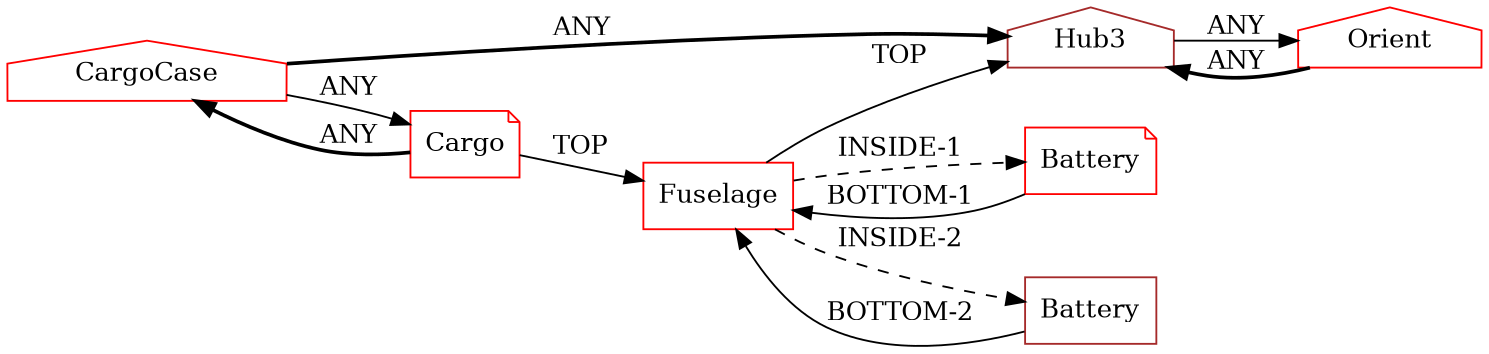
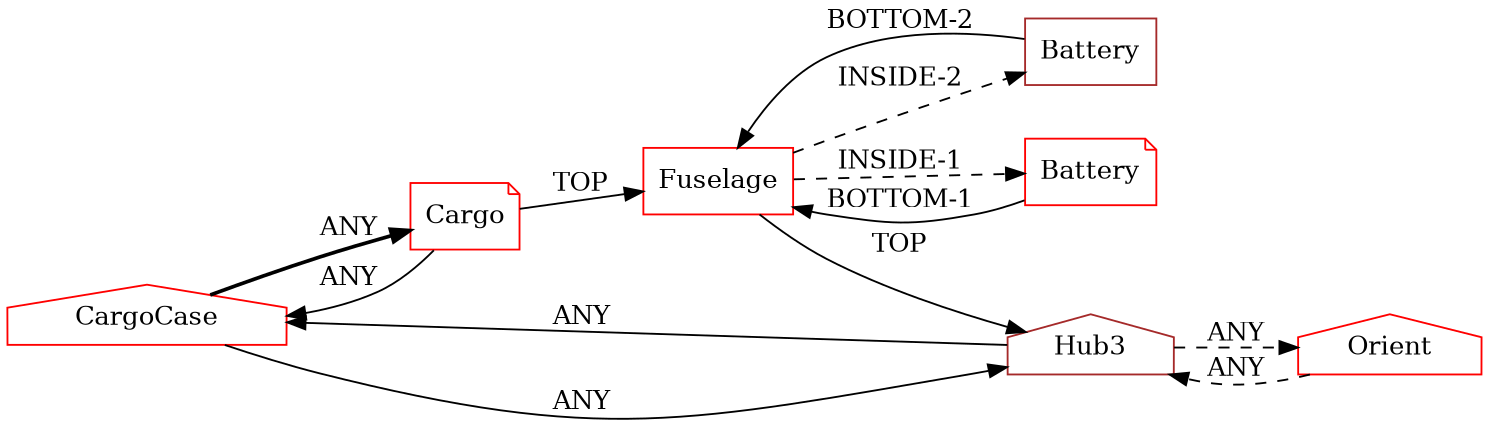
edge "Hub3" -> "Orient": style solid -> dashed
edge "CargoCase" -> "Hub3": style bold -> solid
edge "Orient" -> "Hub3": style bold -> dashed
edge "CargoCase" -> "Cargo": style solid -> bold
edge "Cargo" -> "CargoCase": style bold -> solid
edge "Hub3" -> "CargoCase": added, label "ANY"
